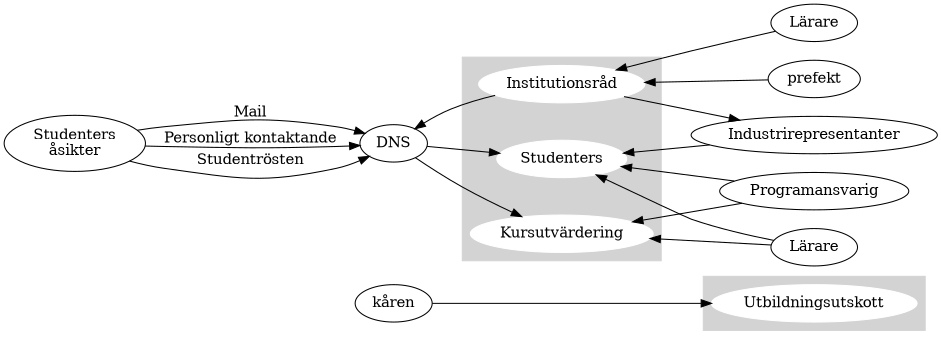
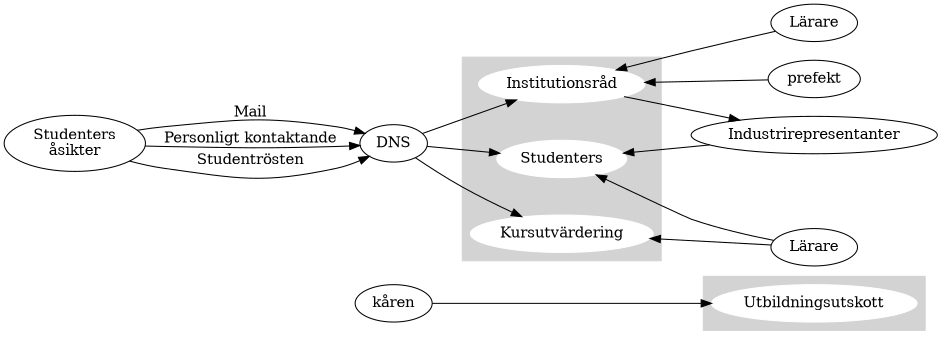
edge "Institutionsråd" -> "DNS": reversed
node "Programansvarig": removed
